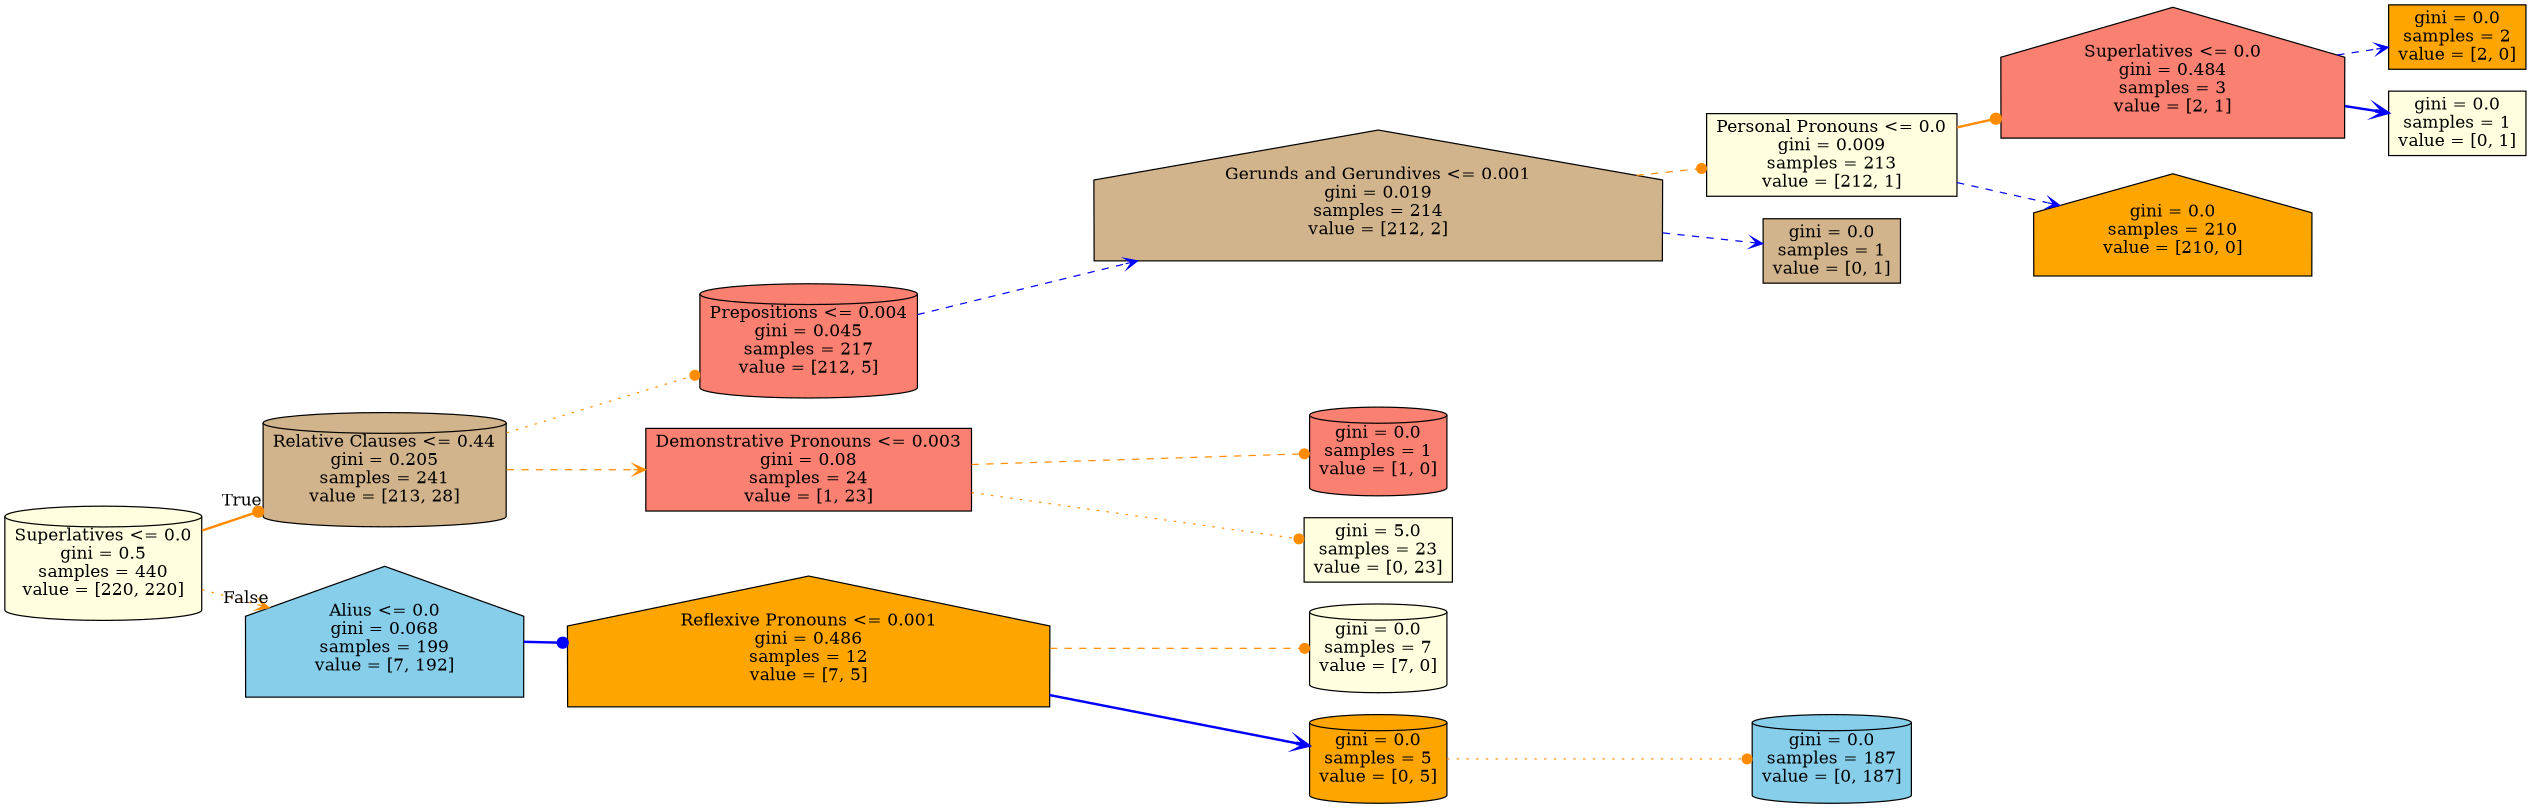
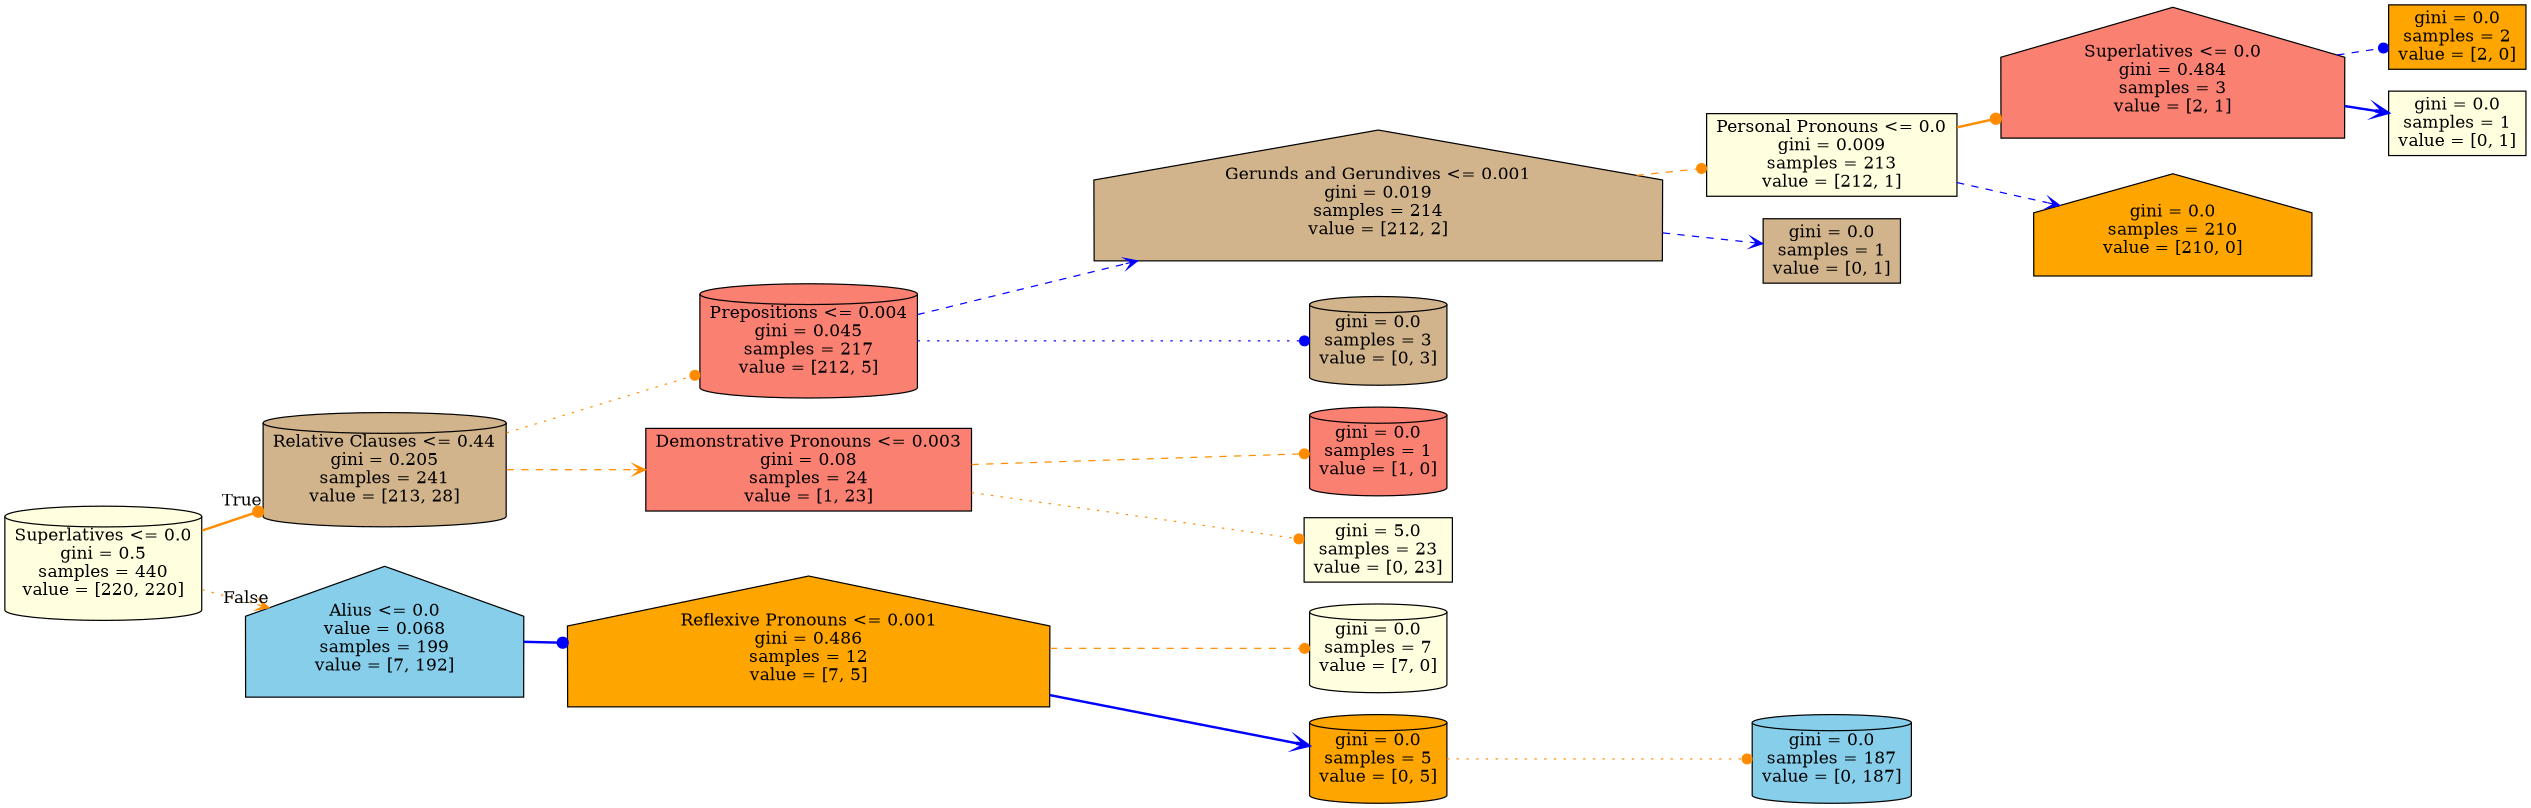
edge "Superlatives <= 0.0 gini = 0.484 samples = 3 value = [2, 1]" -> "gini = 0.0 samples = 2 value = [2, 0]": arrowhead vee -> dot
node "gini = 0.0 samples = 3 value = [0, 3]": added
node "Alius <= 0.0 gini = 0.068 samples = 199 value = [7, 192]": label "Alius <= 0.0 gini = 0.068 samples = 199 value = [7, 192]" -> "Alius <= 0.0 value = 0.068 samples = 199 value = [7, 192]"
